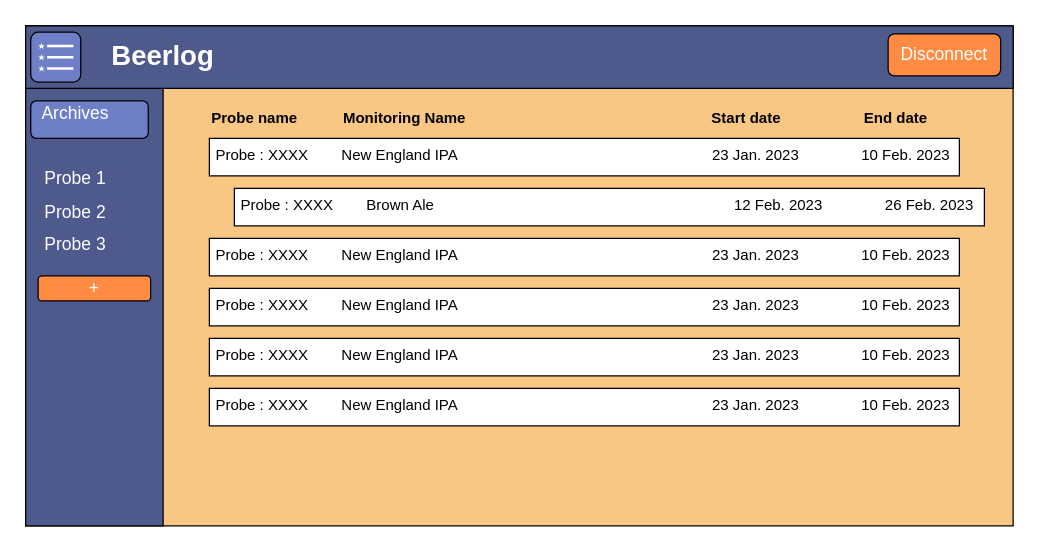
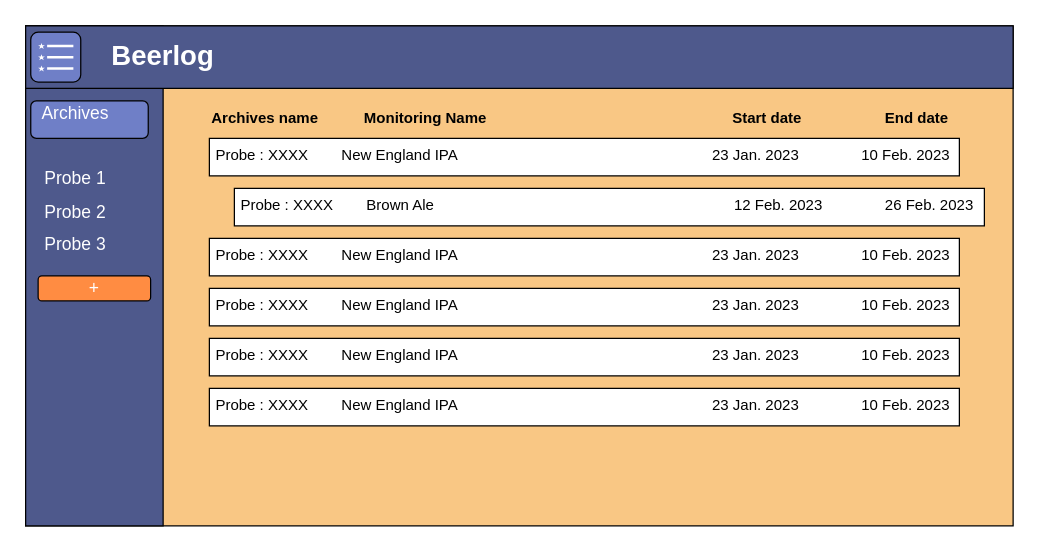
node "Disconnect": removed
node "Probe name Monitoring Name Start date End date": label "Probe name Monitoring Name Start date End date" -> "Archives name Monitoring Name Start date End date"
